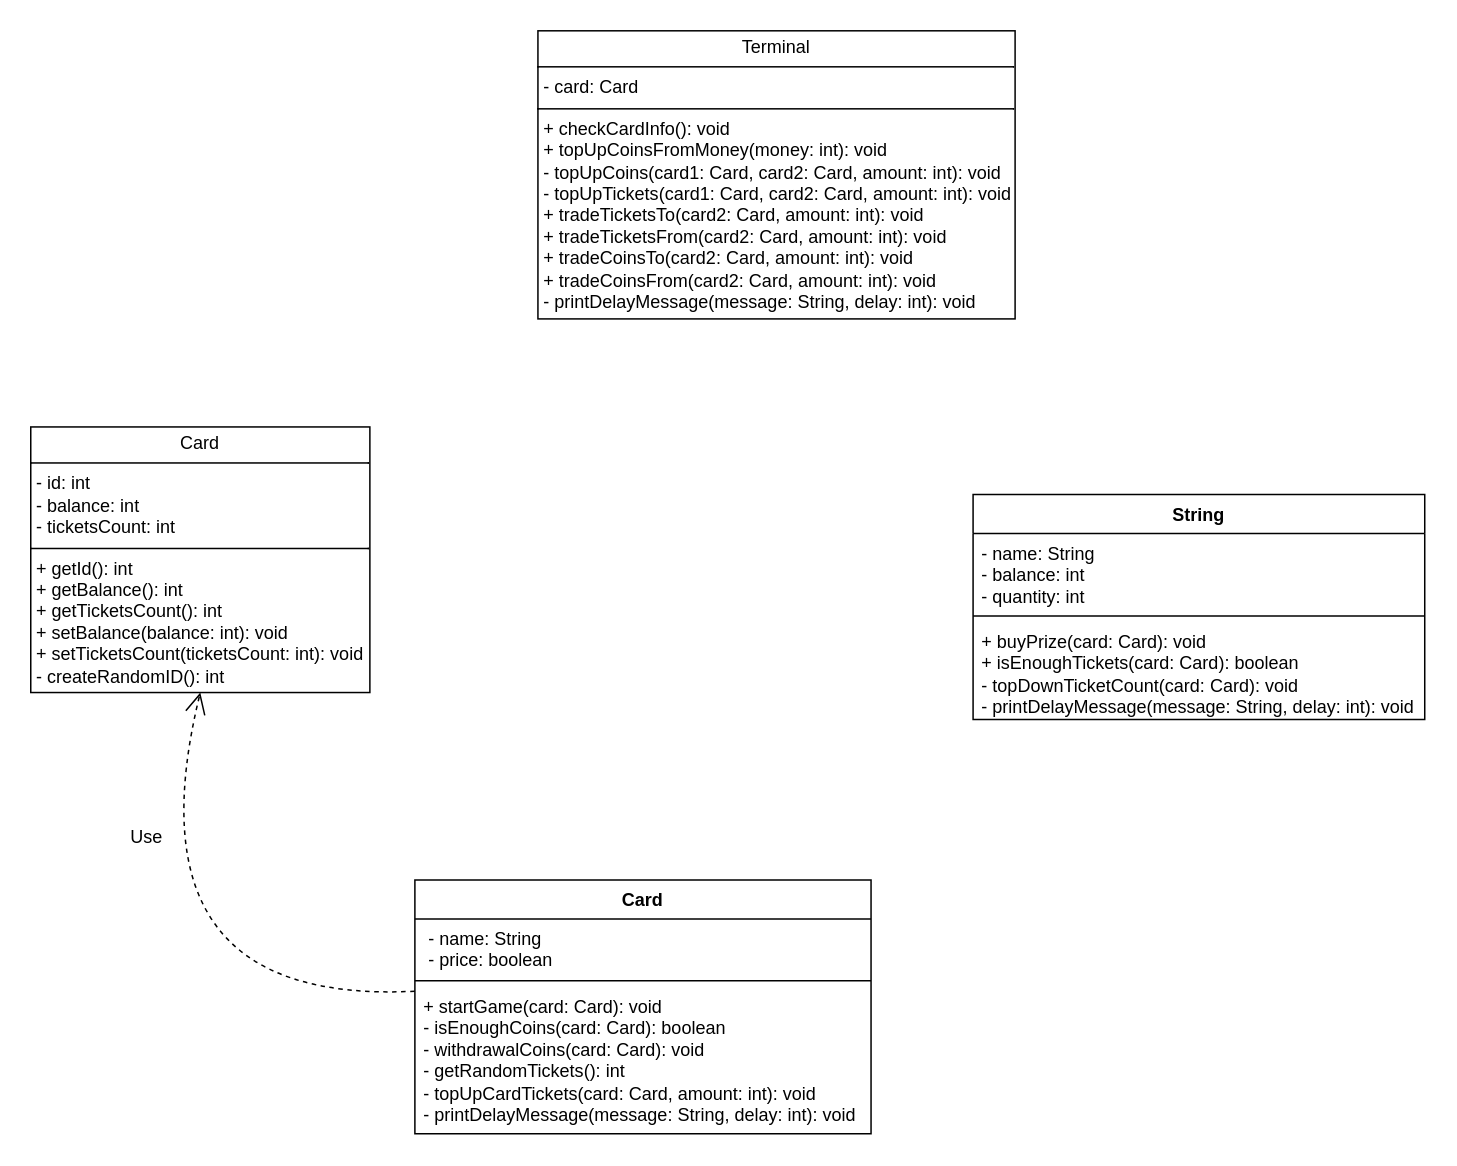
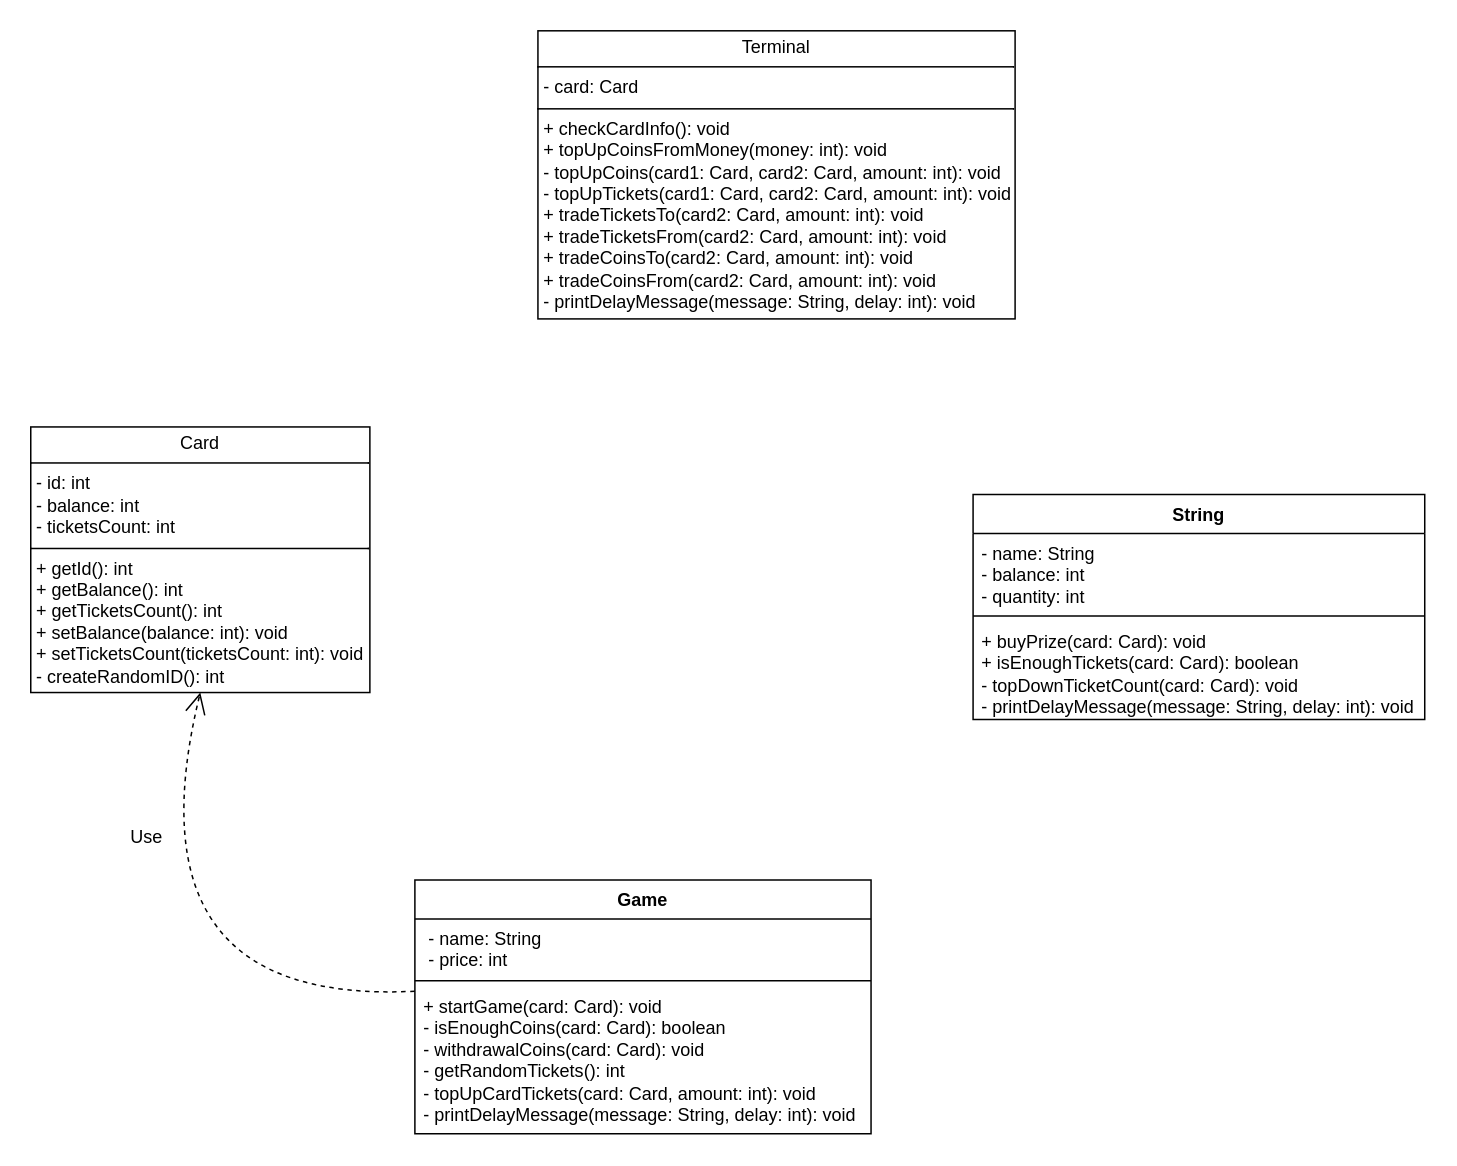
node "Card": label "Card" -> "Game"
node "- name: String - price: boolean": label "- name: String - price: boolean" -> "- name: String - price: int"
